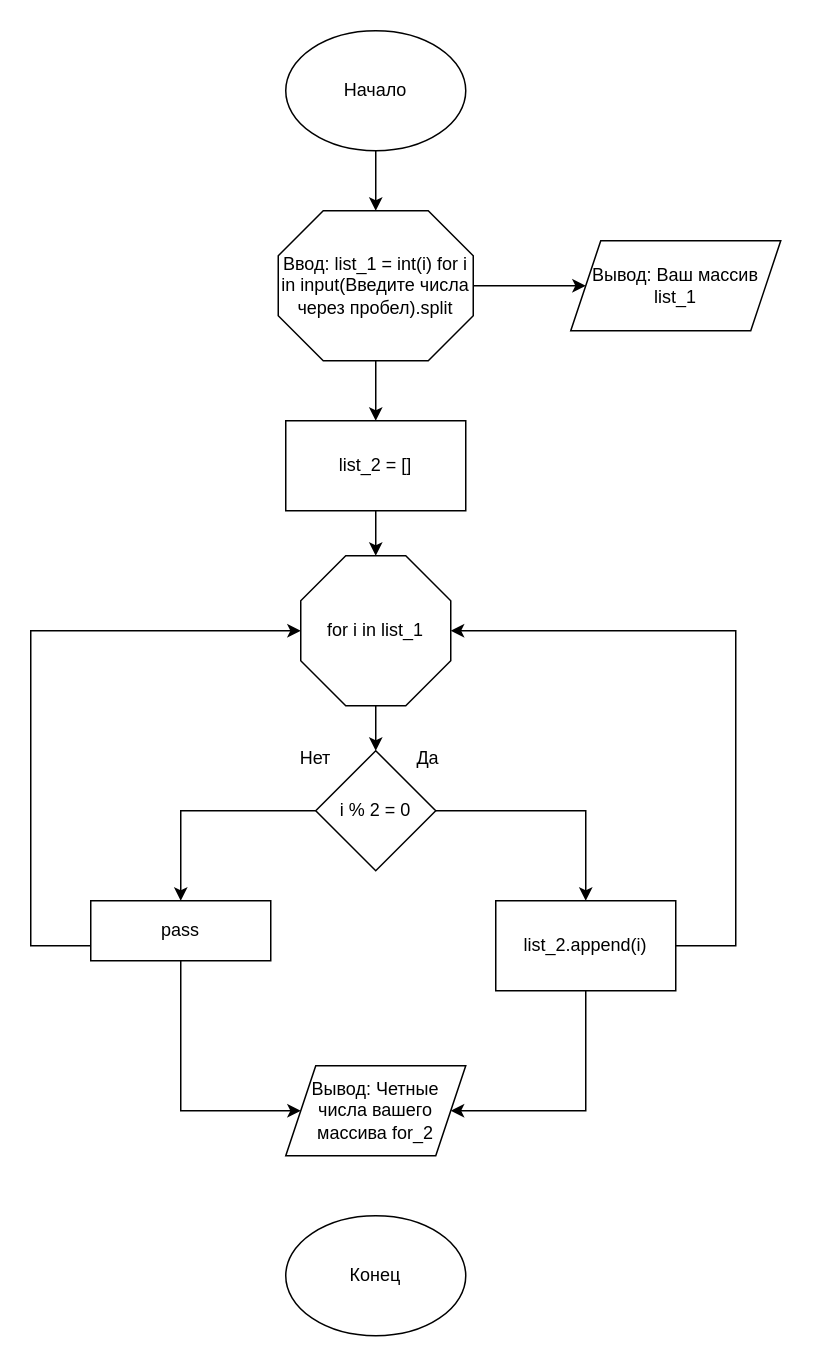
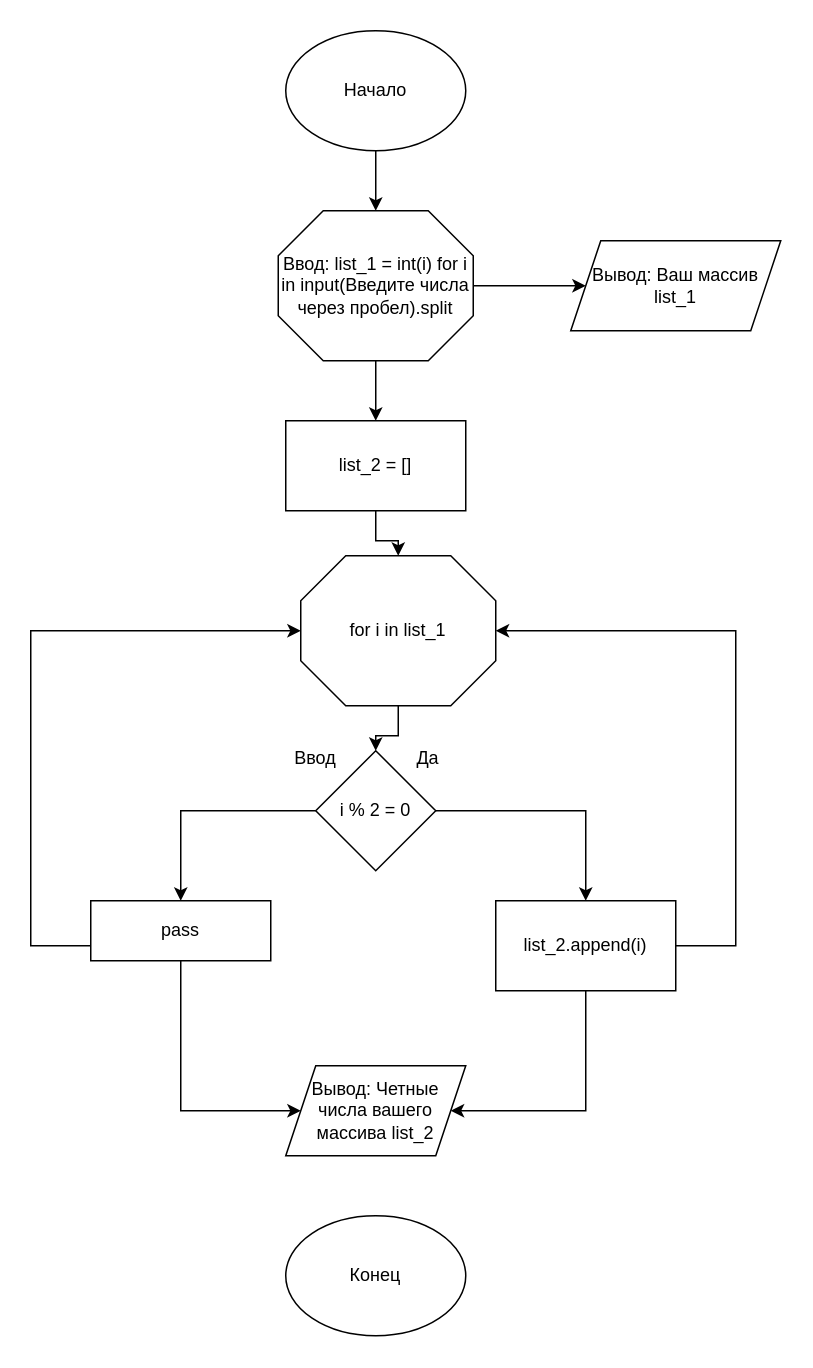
node "for i in list_1": size 150x150 -> 195x150
node "Нет": label "Нет" -> "Ввод"
node "Вывод: Четные числа вашего массива for_2": label "Вывод: Четные числа вашего массива for_2" -> "Вывод: Четные числа вашего массива list_2"
